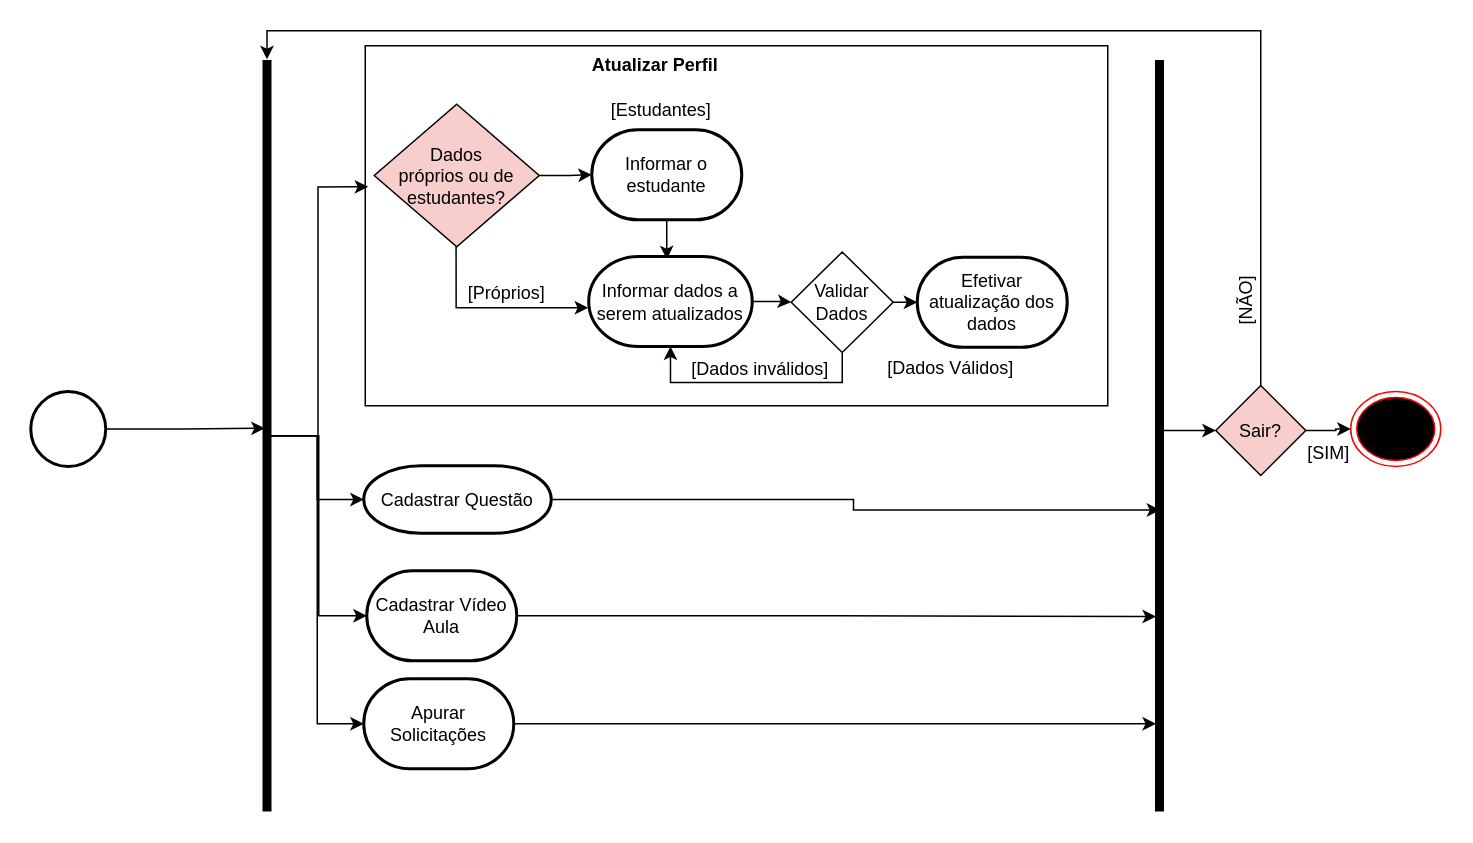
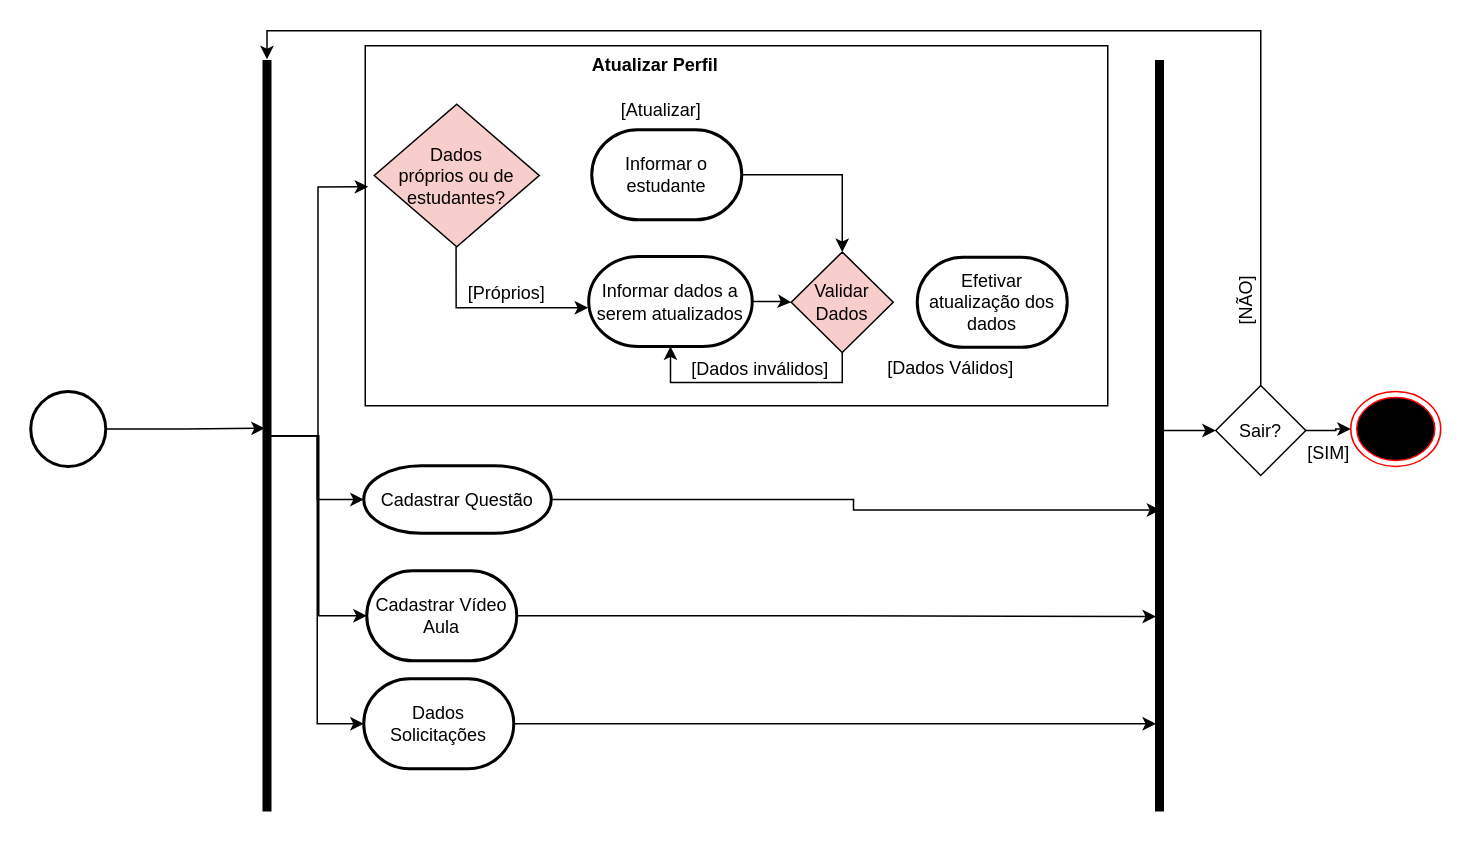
node "[Estudantes]": label "[Estudantes]" -> "[Atualizar]"
edge "Dados próprios ou de estudantes?" -> "Informar o estudante": removed
edge "Informar o estudante" -> "Informar dados a serem atualizados": now "Informar o estudante" -> "Validar Dados"
node "Validar Dados": fillcolor #ffffff -> #f8cecc
edge "Validar Dados" -> "Efetivar atualização dos dados": removed
node "Sair?": fillcolor #f8cecc -> #ffffff
node "Apurar Solicitações": label "Apurar Solicitações" -> "Dados Solicitações"
